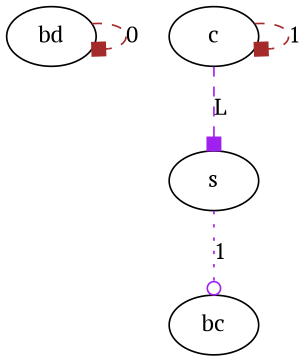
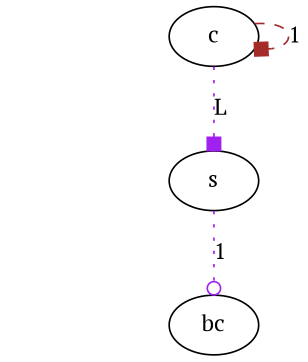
node "bd": removed
edge "c" -> "s": style dashed -> dotted
